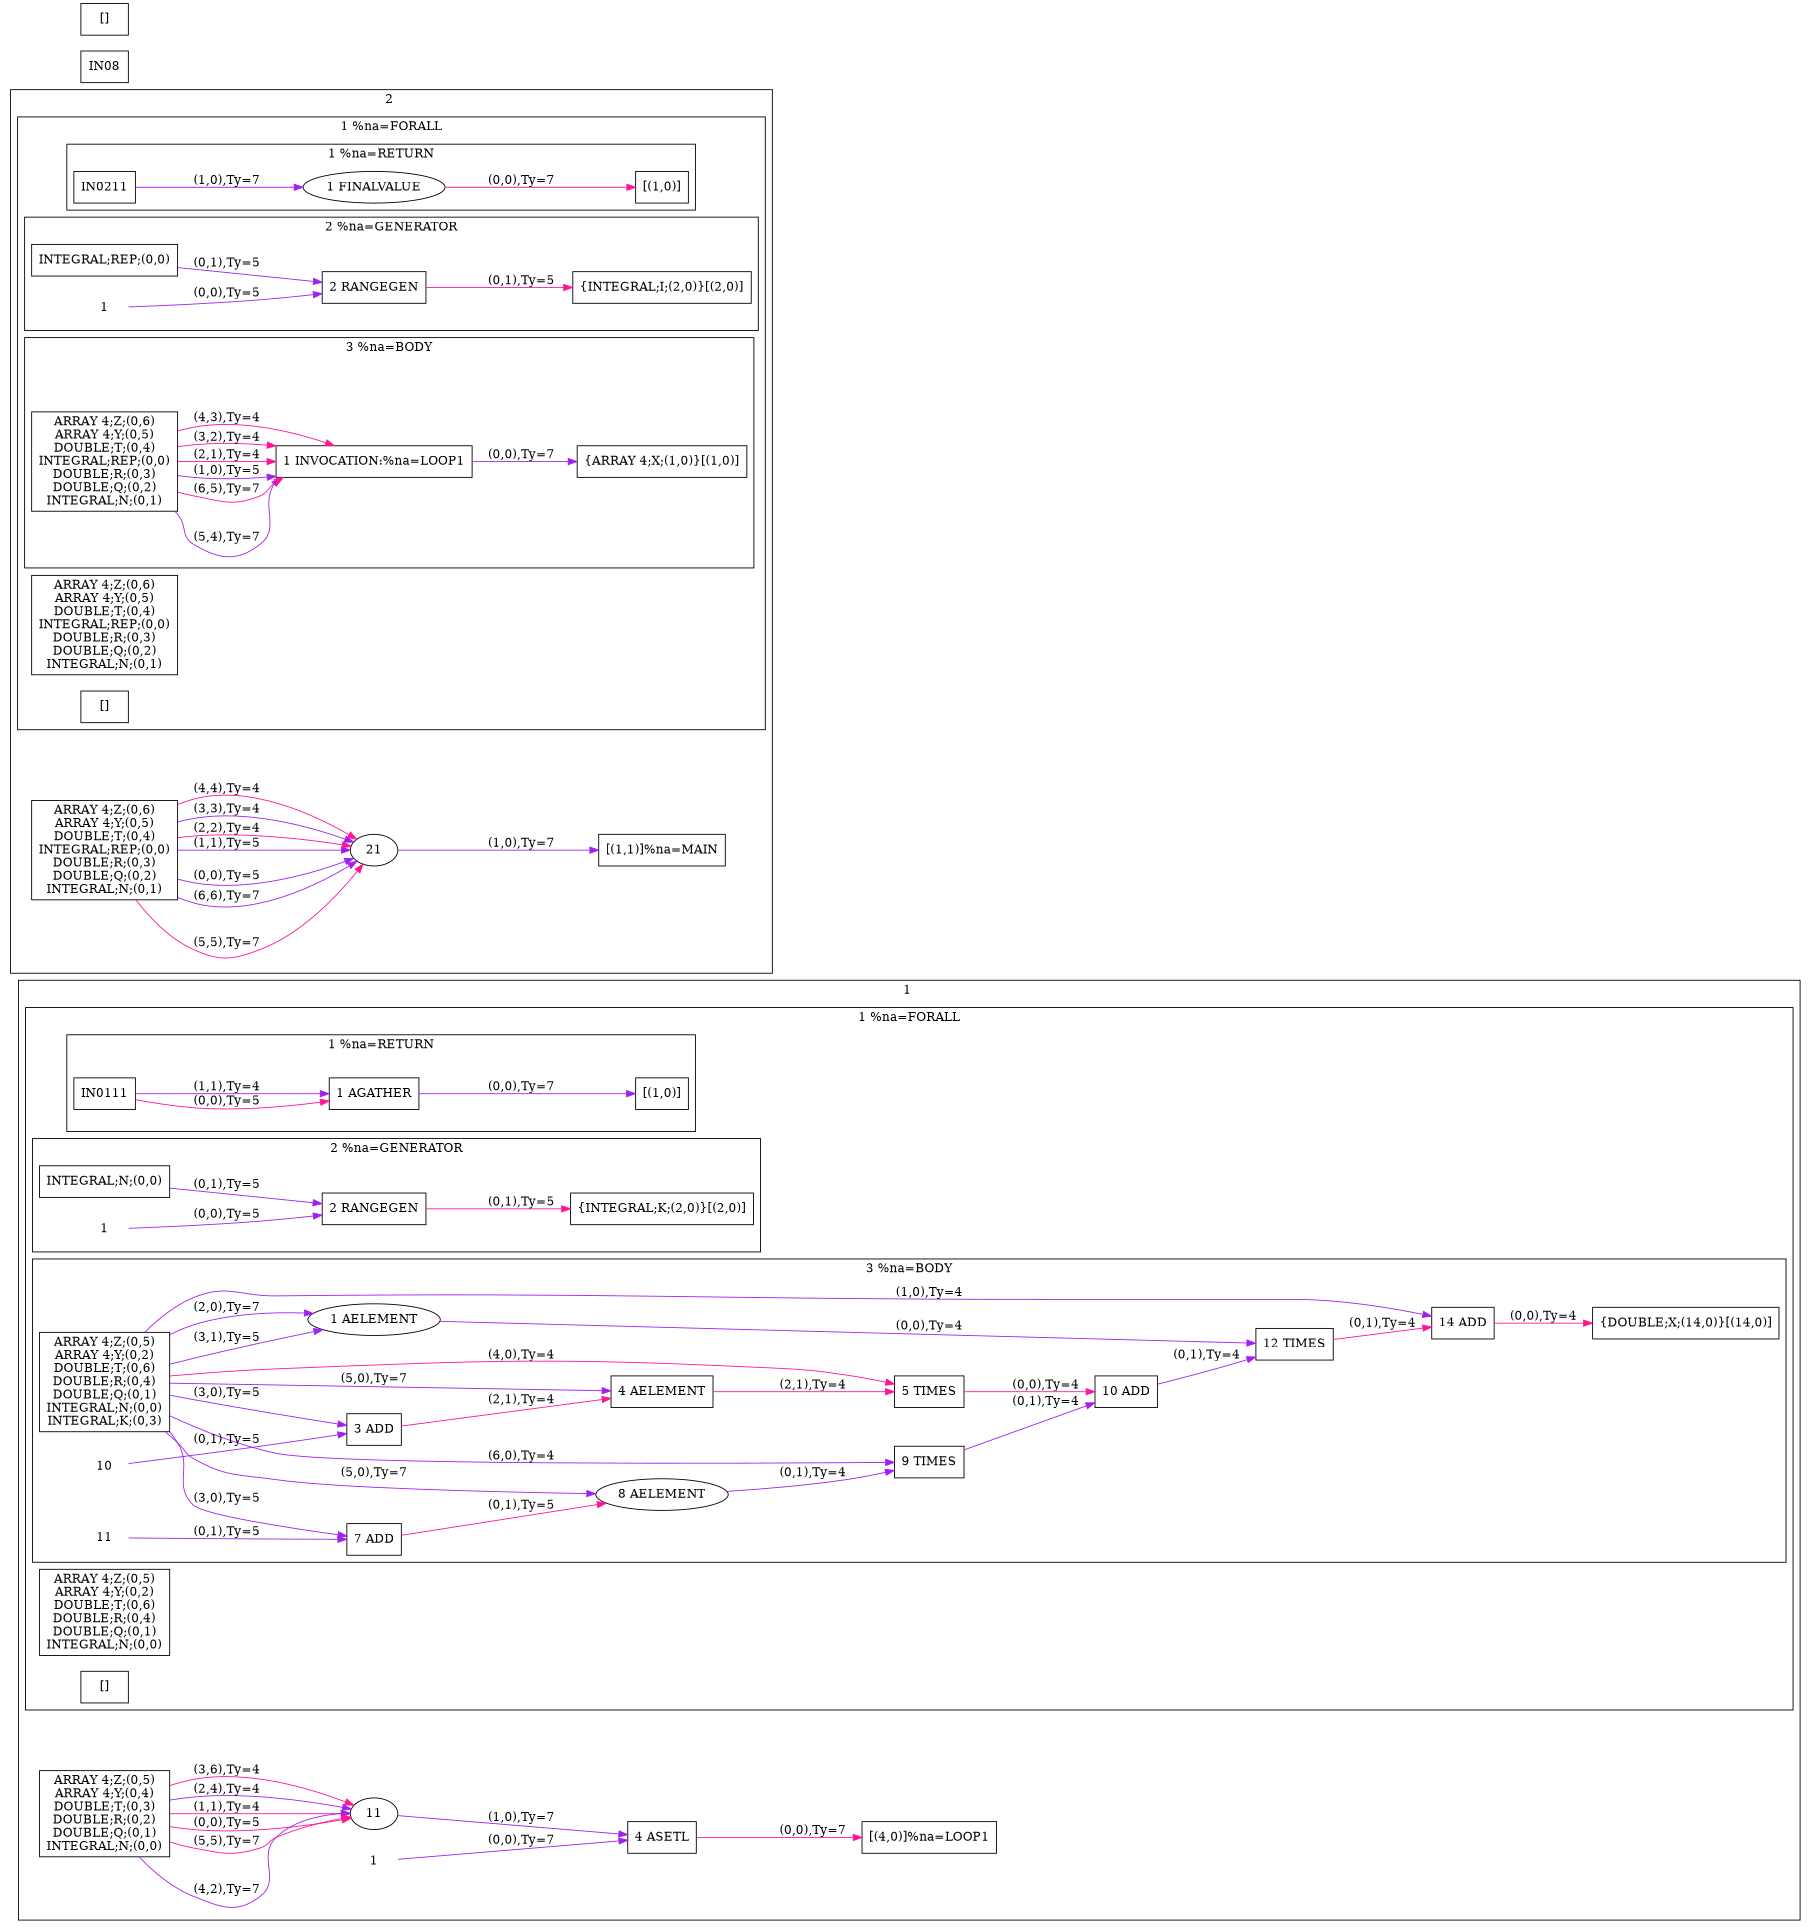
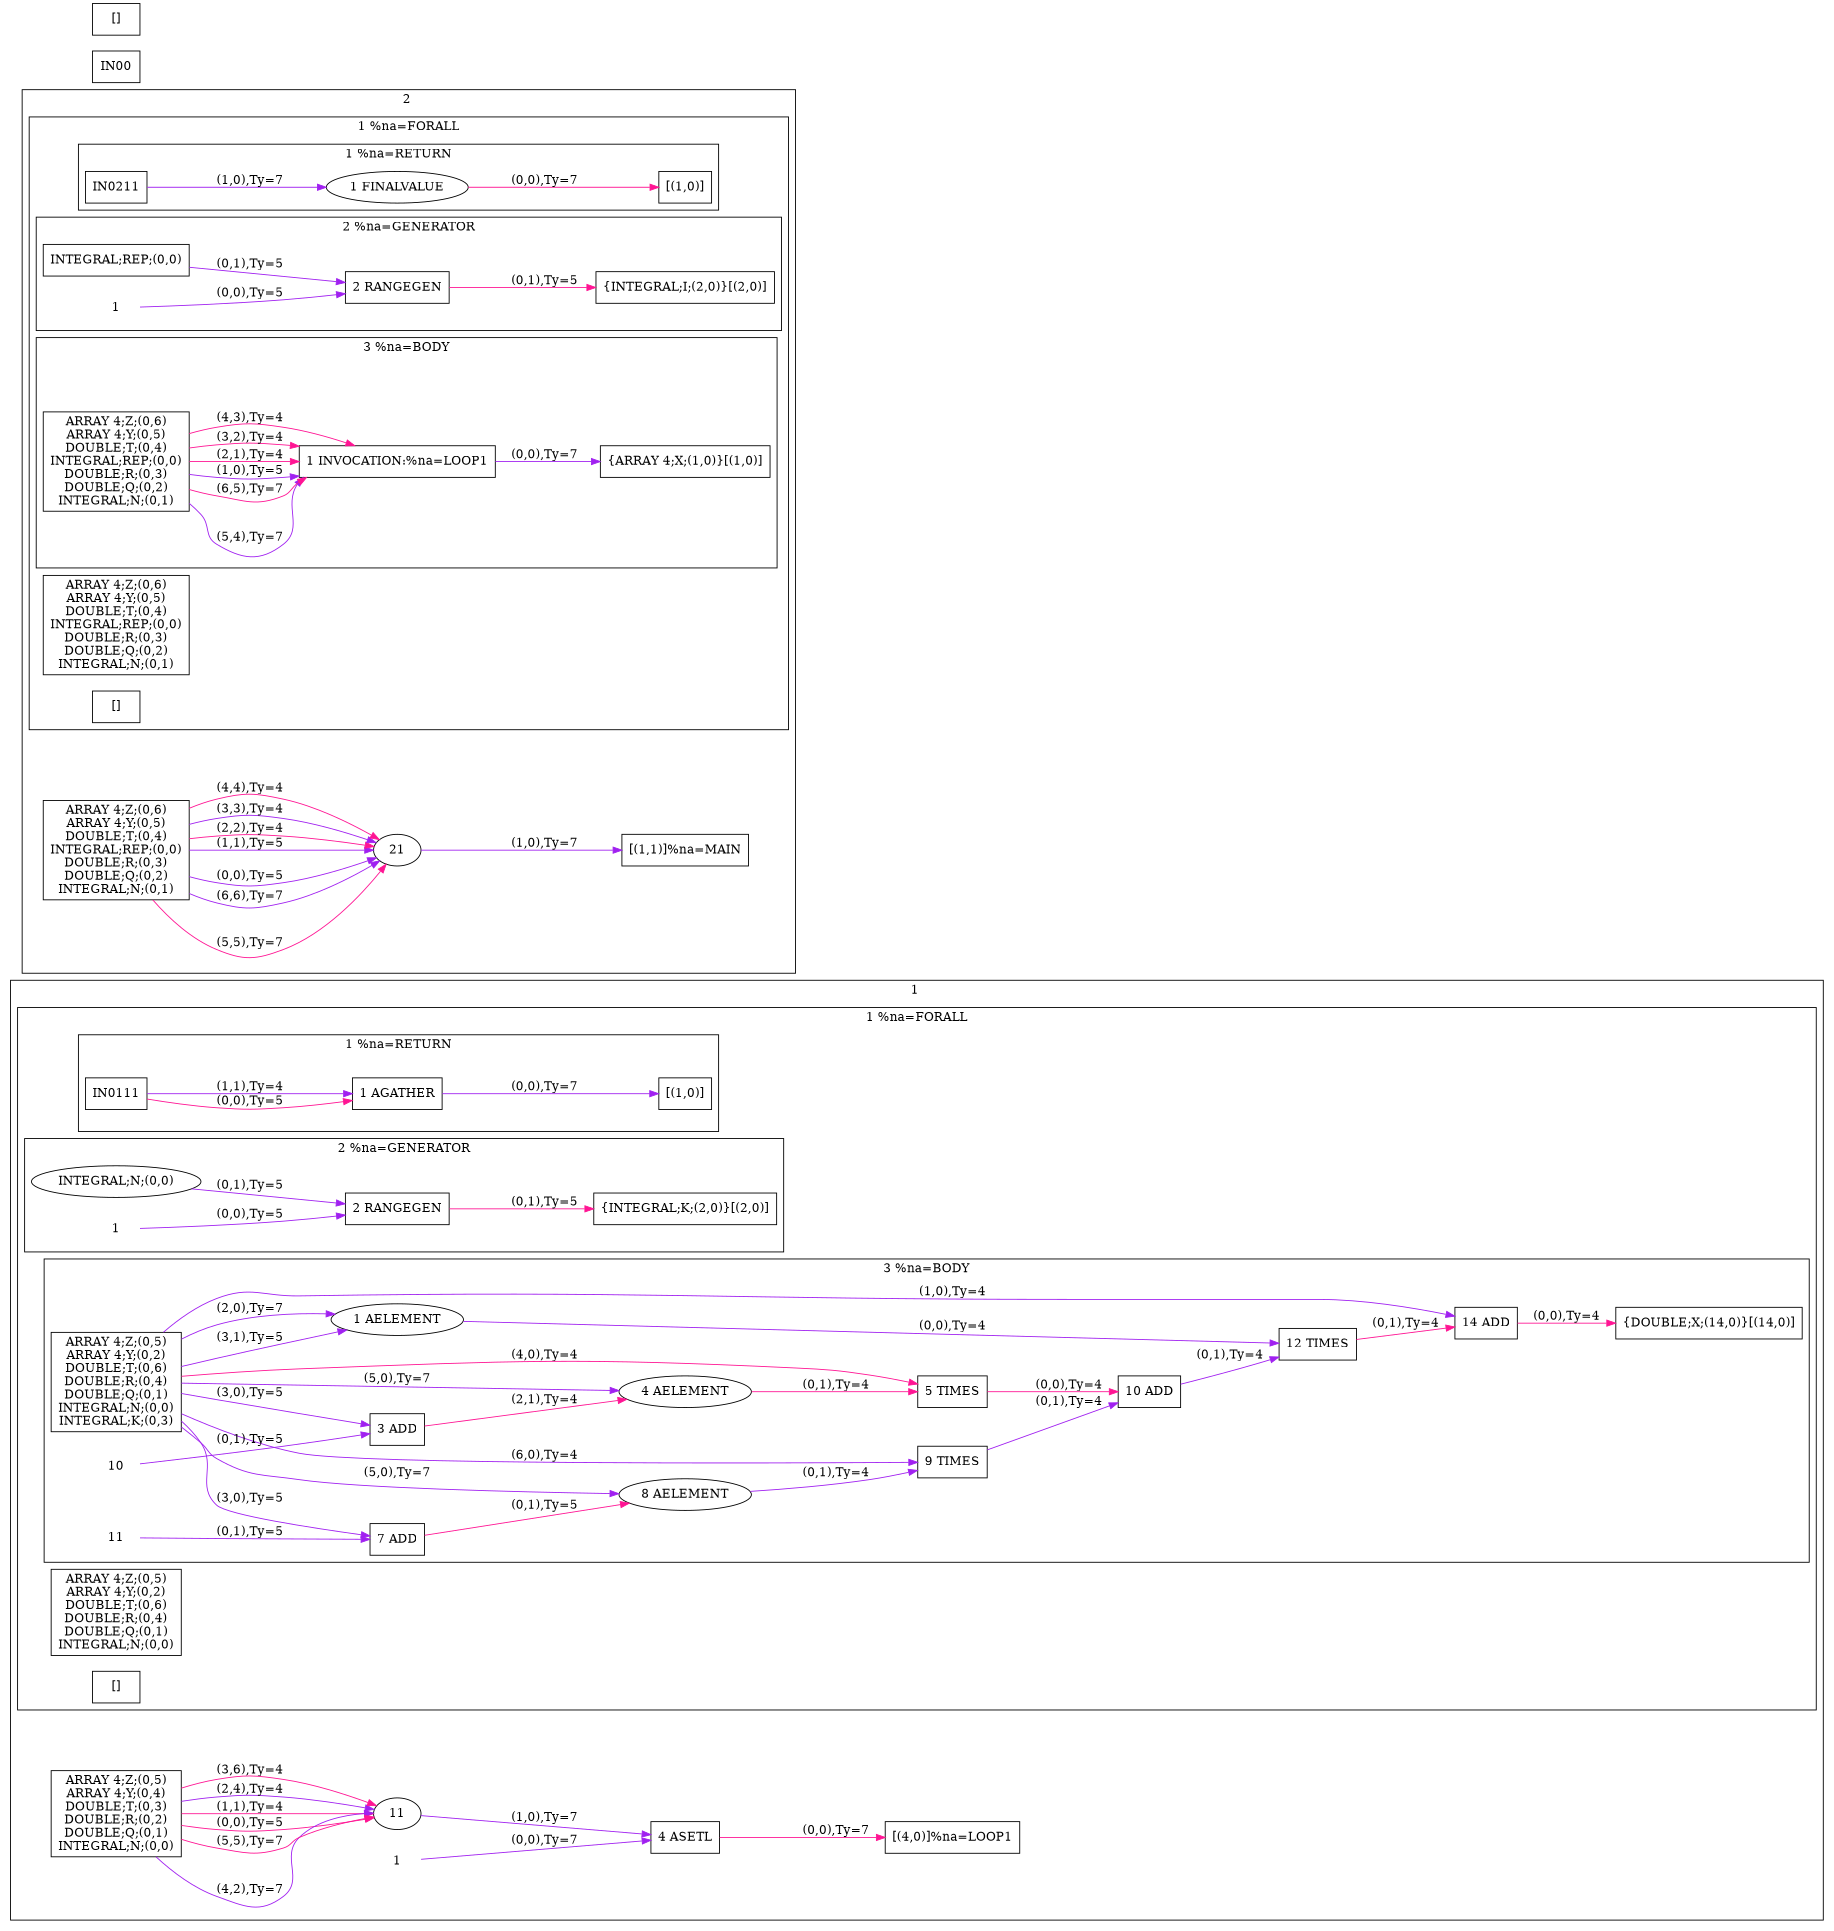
node "IN08": label "IN08" -> "IN00"
node "INTEGRAL;N;(0,0)": shape box -> ellipse
edge "4 AELEMENT" -> "5 TIMES": label "(2,1),Ty=4" -> "(0,1),Ty=4"
node "4 AELEMENT": shape box -> ellipse
